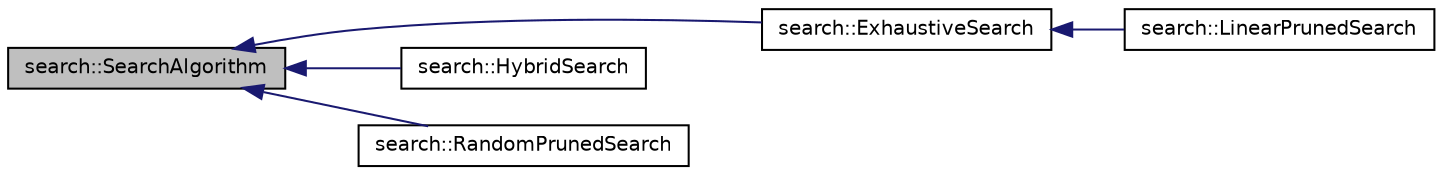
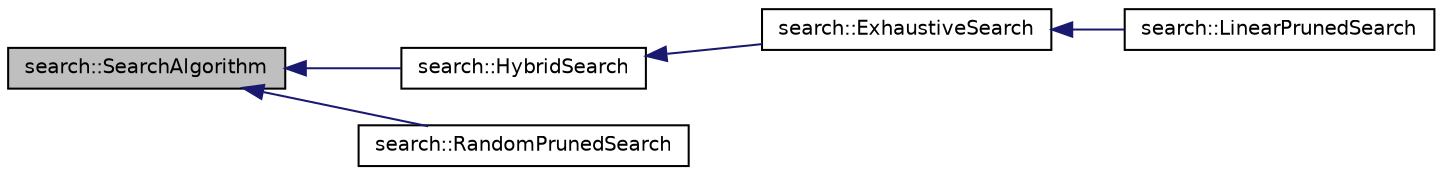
edge "search::ExhaustiveSearch" -> "search::SearchAlgorithm": now "search::ExhaustiveSearch" -> "search::HybridSearch"
